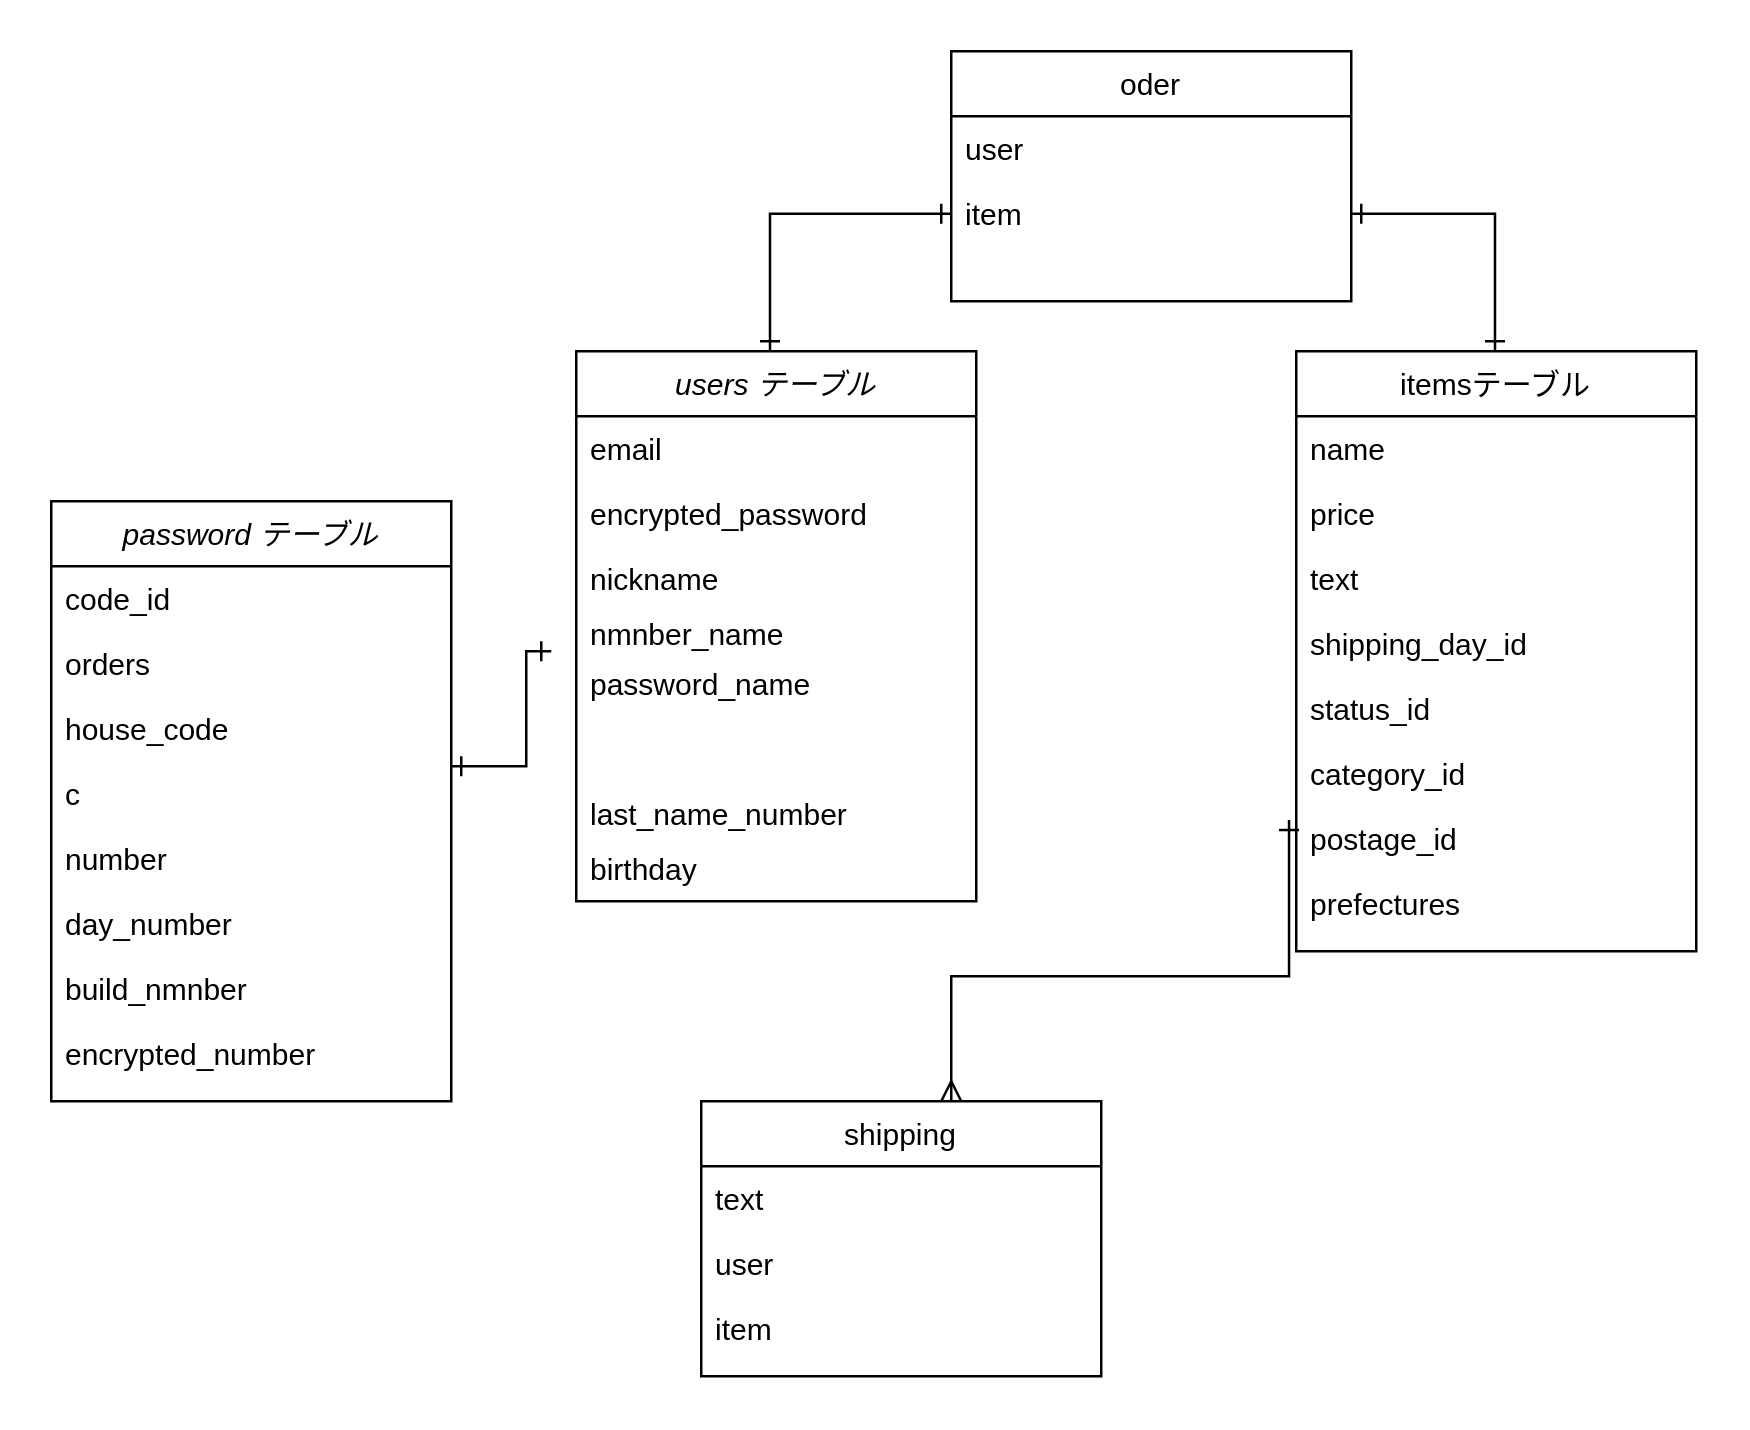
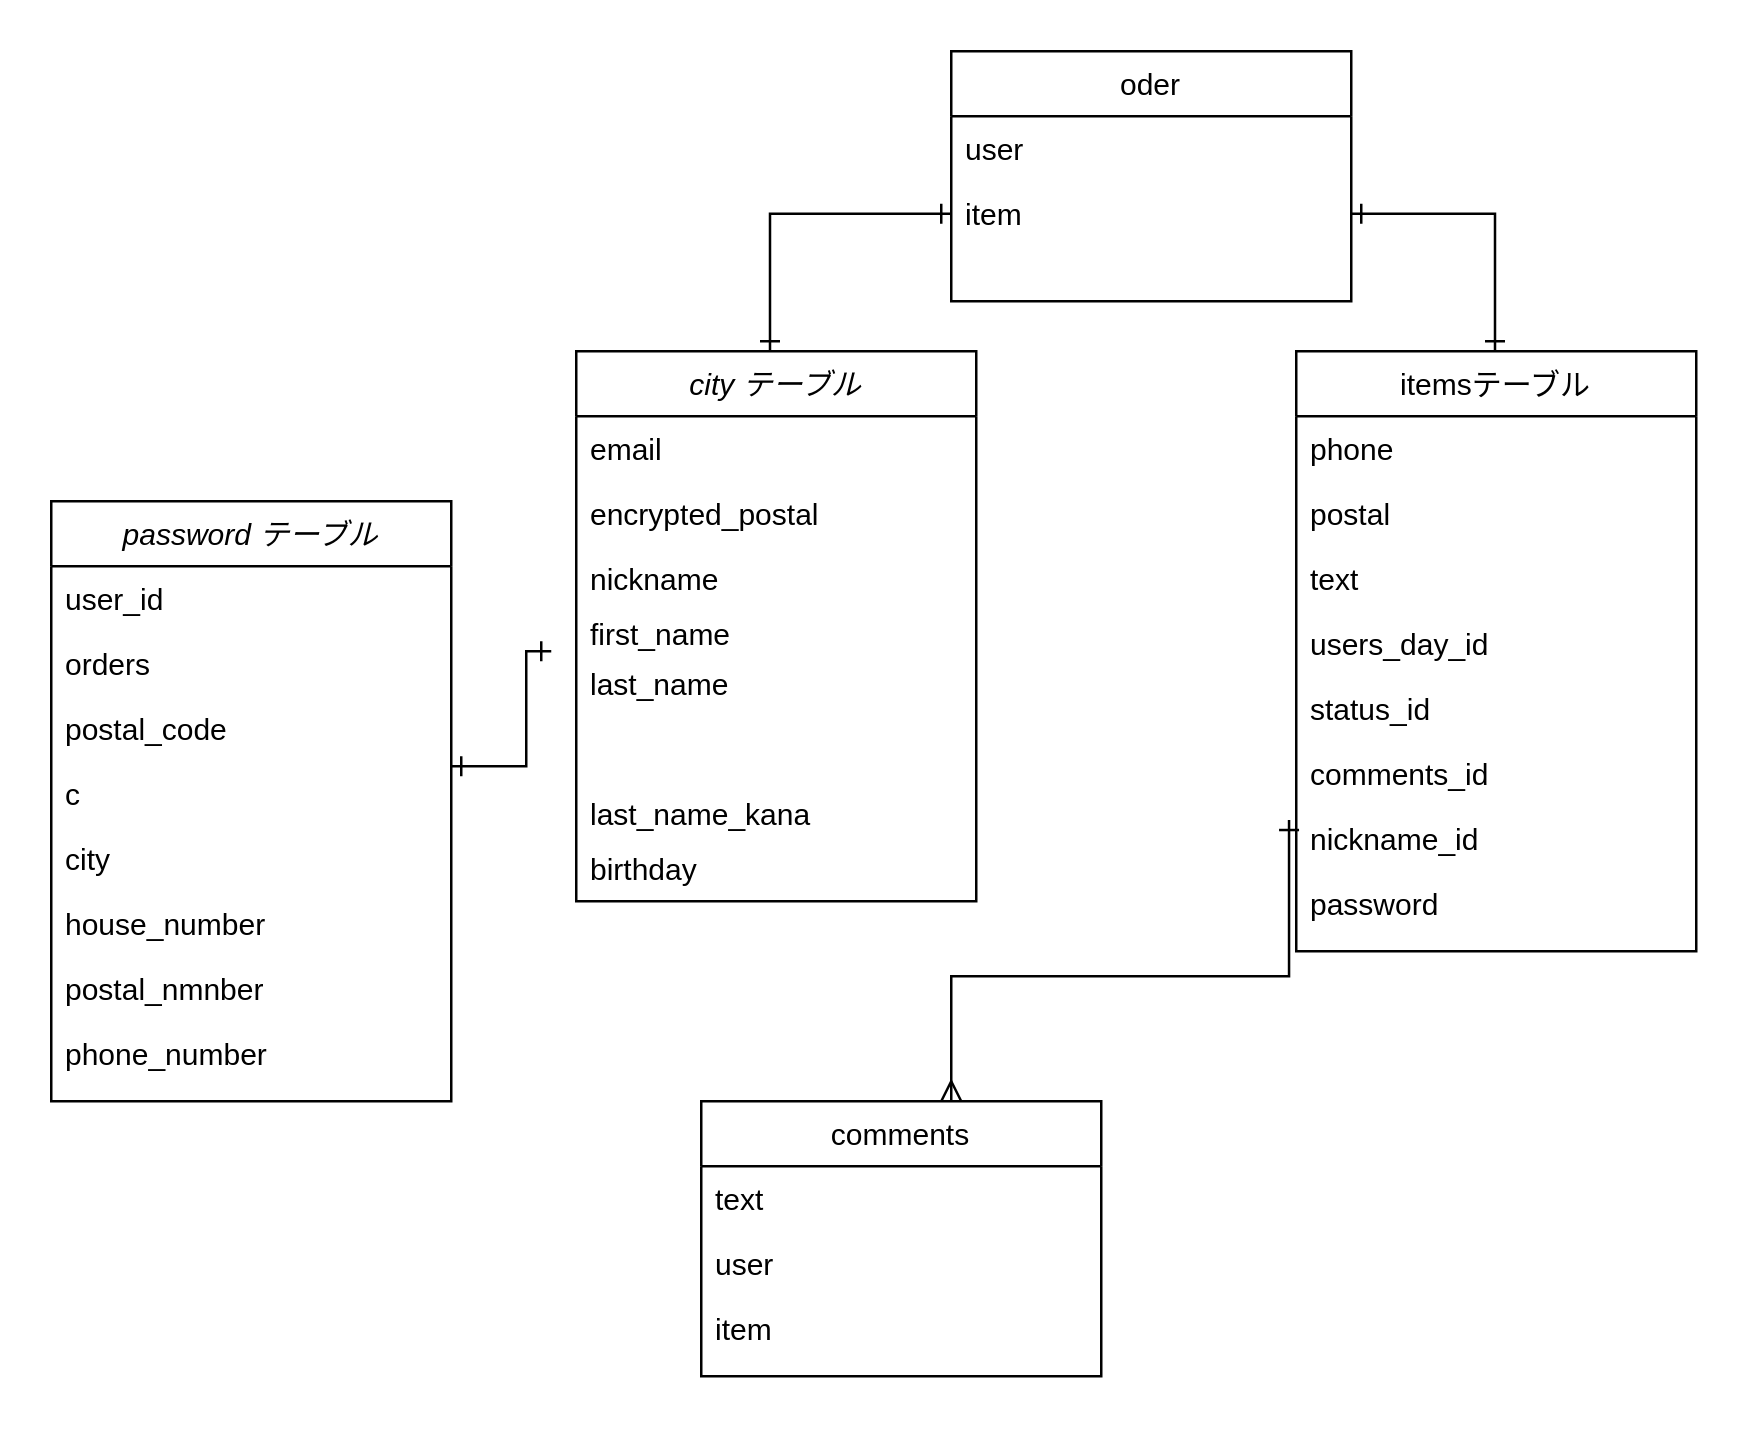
node "users テーブル": label "users テーブル" -> "city テーブル"
node "name": label "name" -> "phone"
node "encrypted_password": label "encrypted_password" -> "encrypted_postal"
node "price": label "price" -> "postal"
node "code_id": label "code_id" -> "user_id"
node "nmnber_name": label "nmnber_name" -> "first_name"
node "shipping_day_id": label "shipping_day_id" -> "users_day_id"
node "password_name": label "password_name" -> "last_name"
node "house_code": label "house_code" -> "postal_code"
node "category_id": label "category_id" -> "comments_id"
node "last_name_number": label "last_name_number" -> "last_name_kana"
node "postage_id": label "postage_id" -> "nickname_id"
node "number": label "number" -> "city"
node "prefectures": label "prefectures" -> "password"
node "day_number": label "day_number" -> "house_number"
node "build_nmnber": label "build_nmnber" -> "postal_nmnber"
node "encrypted_number": label "encrypted_number" -> "phone_number"
node "shipping": label "shipping" -> "comments"
